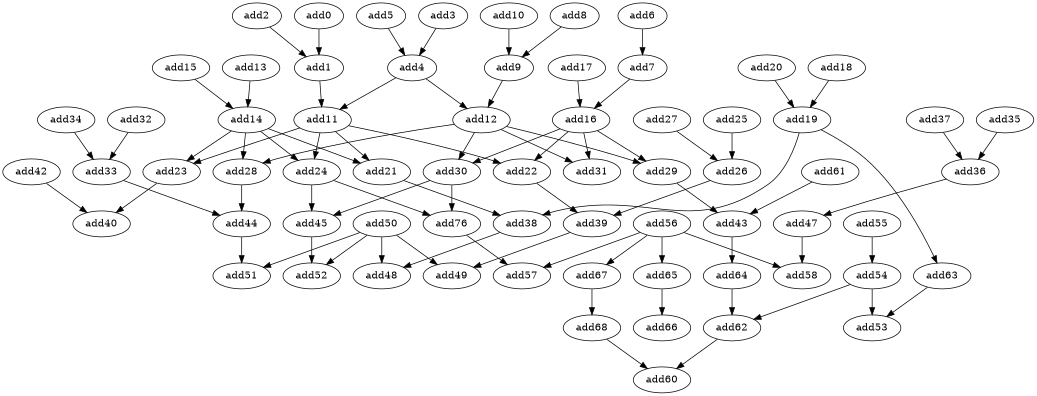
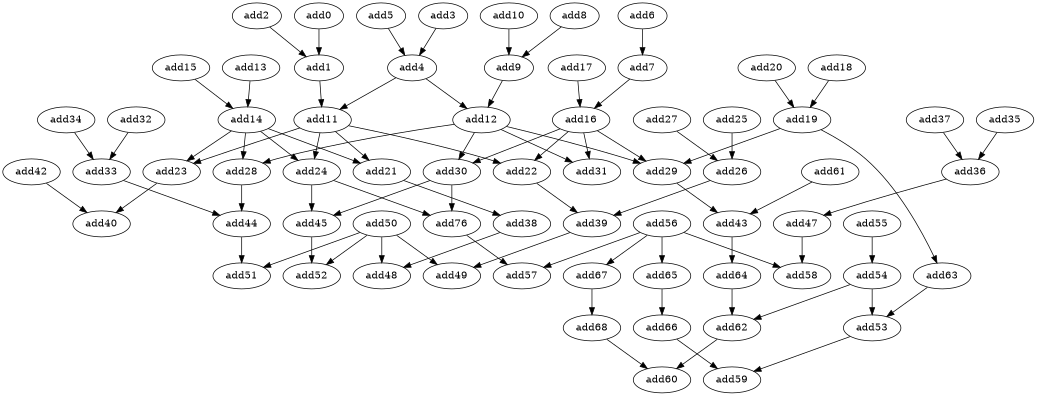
edge "add19" -> "add38": now "add19" -> "add29"
node "add59": added
